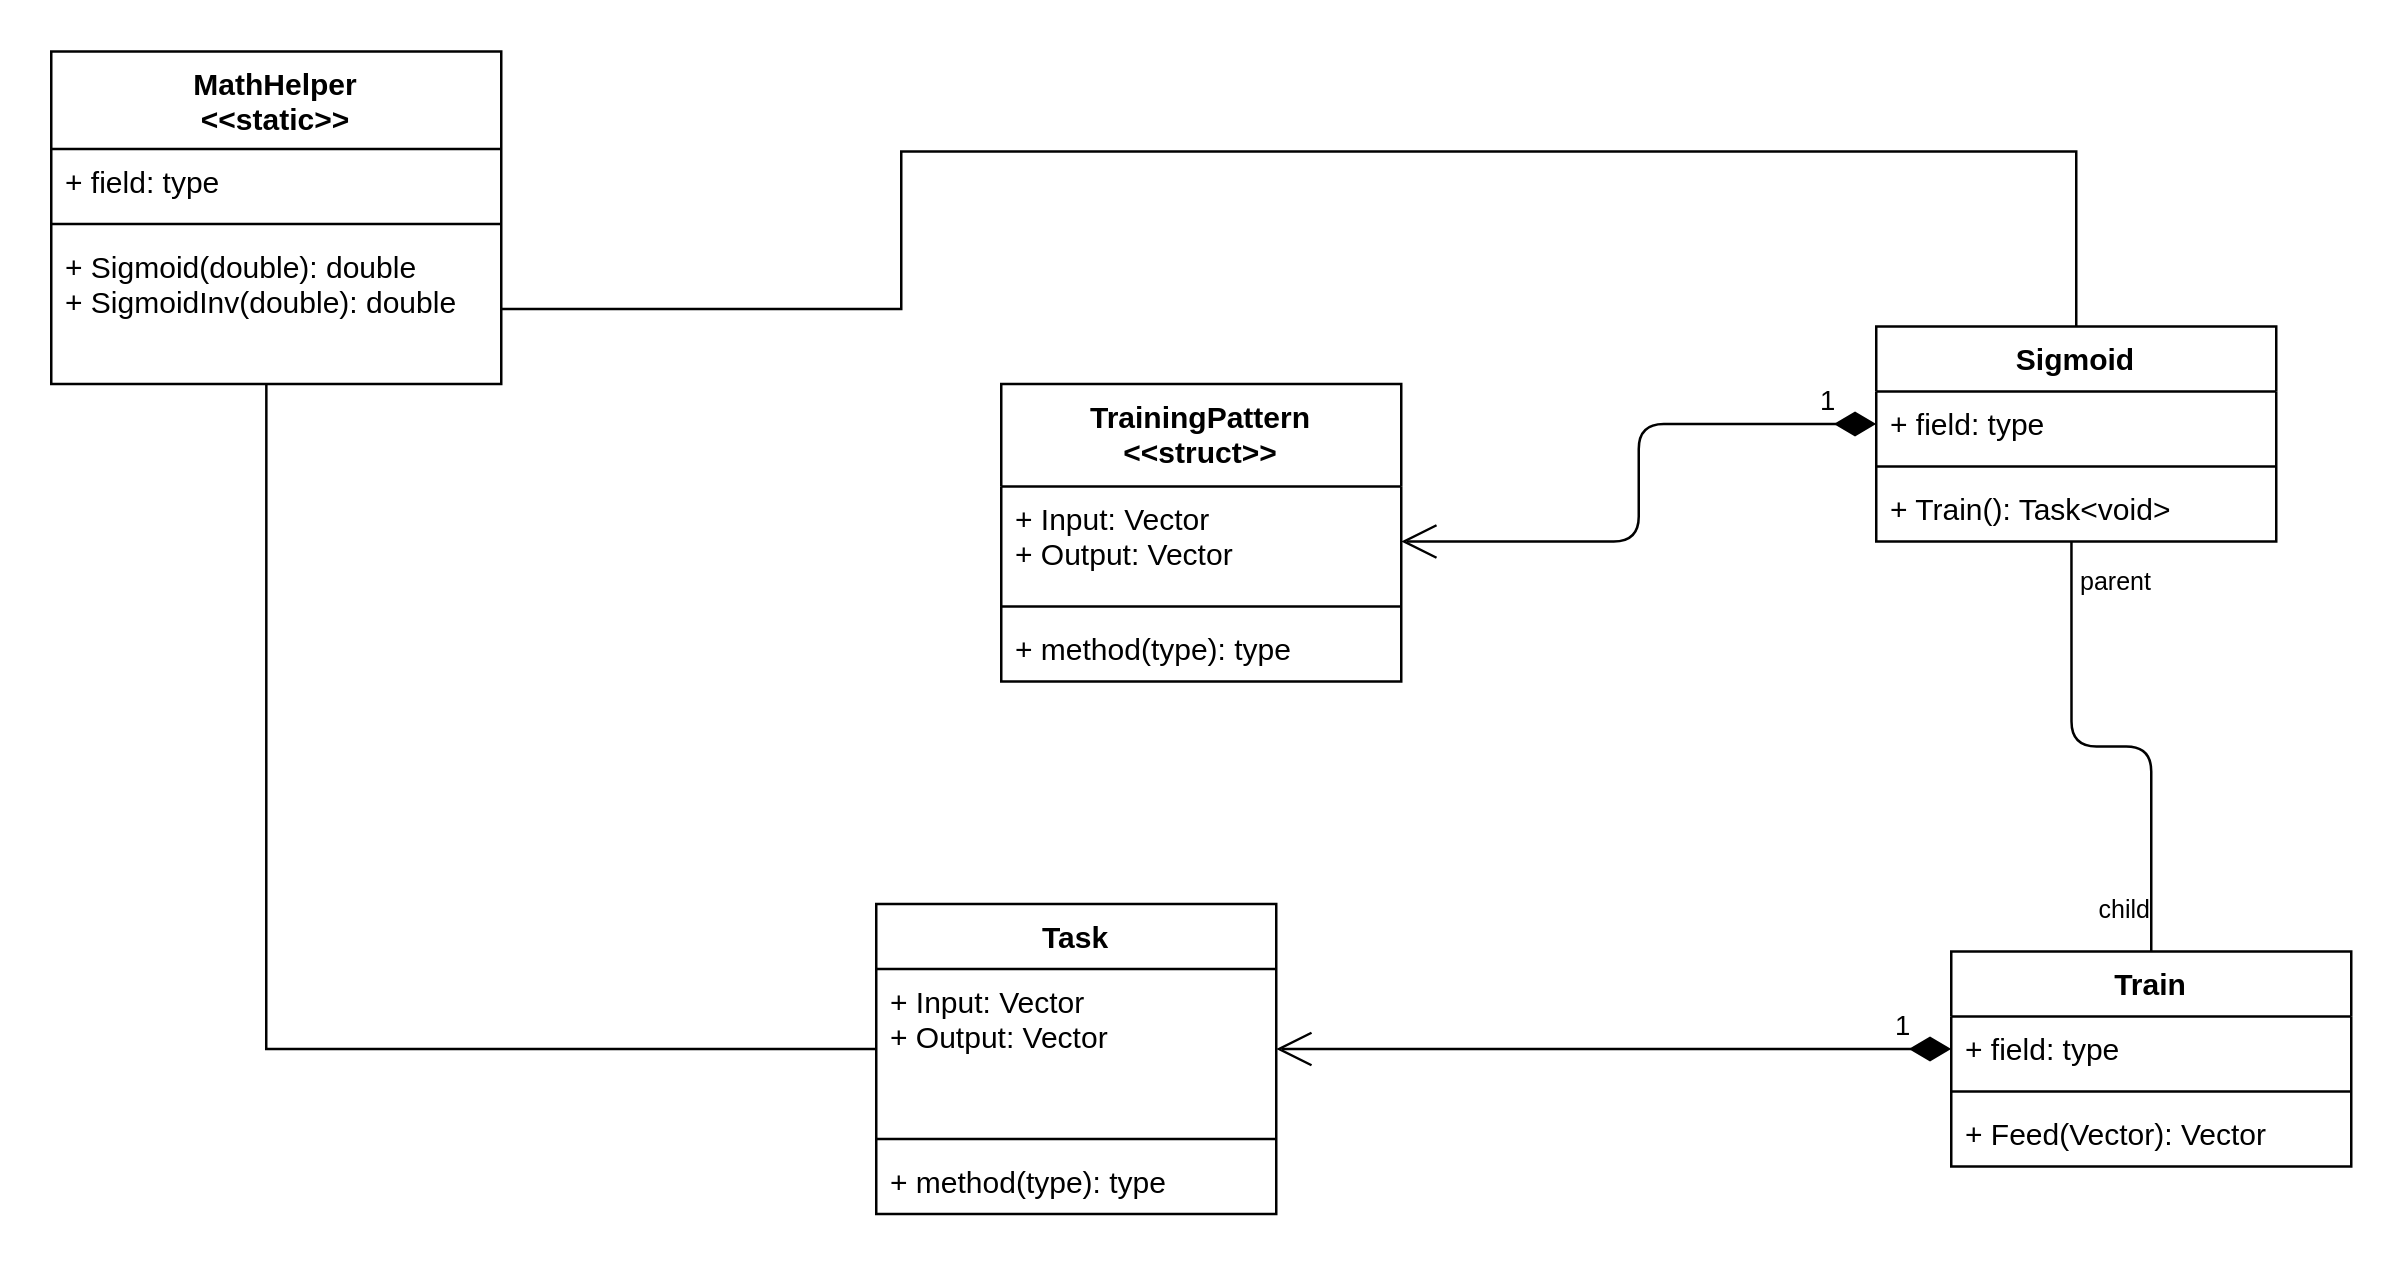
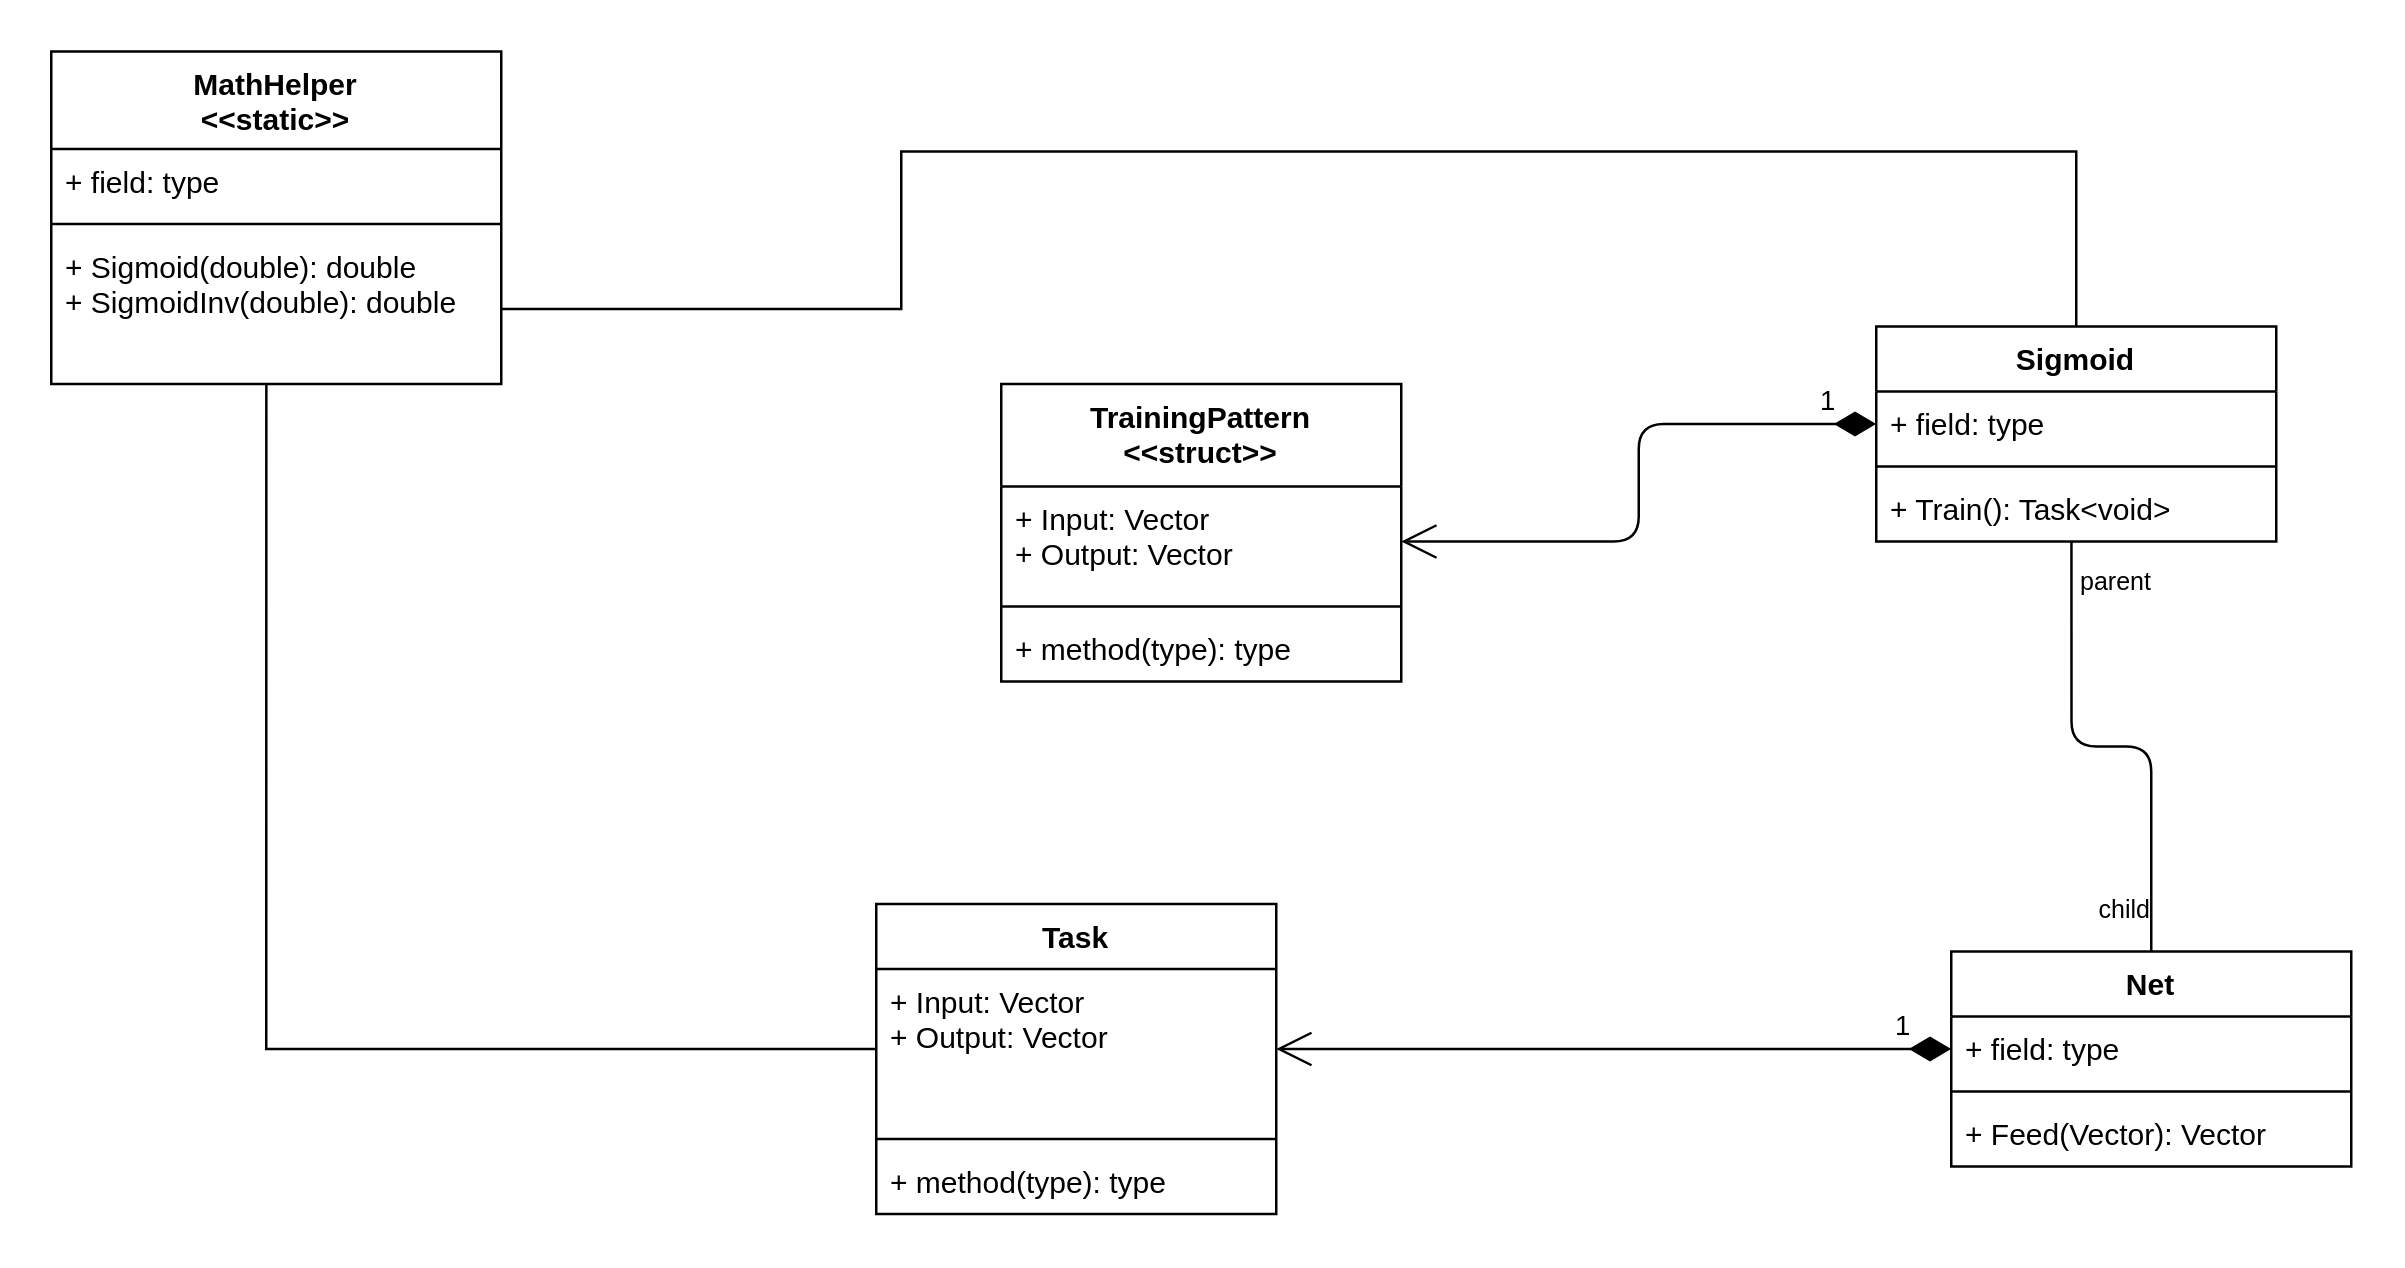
node "Train": label "Train" -> "Net"
